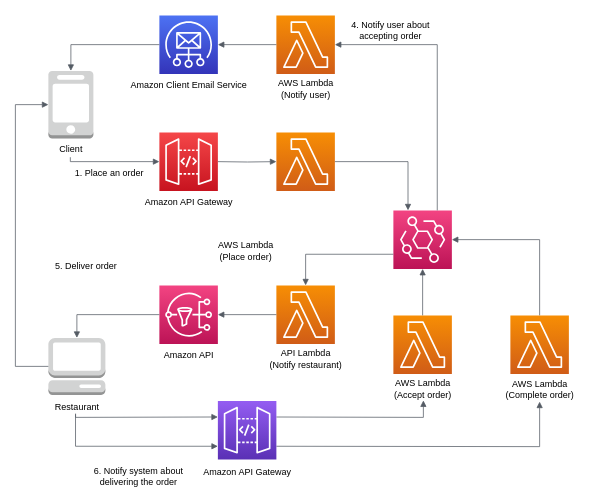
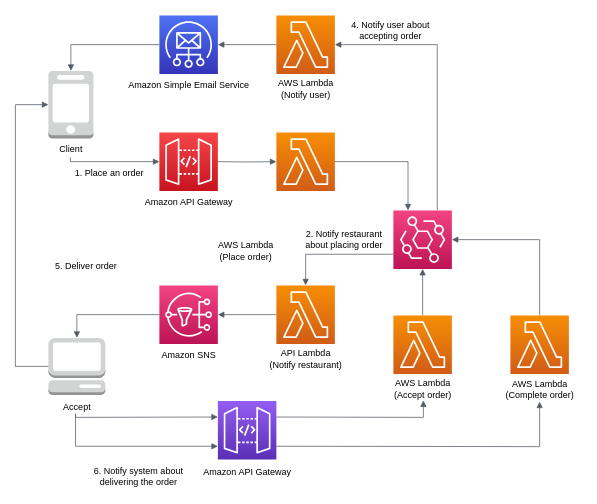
node "Amazon Client Email Service": label "Amazon Client Email Service" -> "Amazon Simple Email Service"
node "2. Notify restaurant about placing order": added
node "Amazon API": label "Amazon API" -> "Amazon SNS"
node "Restaurant": label "Restaurant" -> "Accept"
